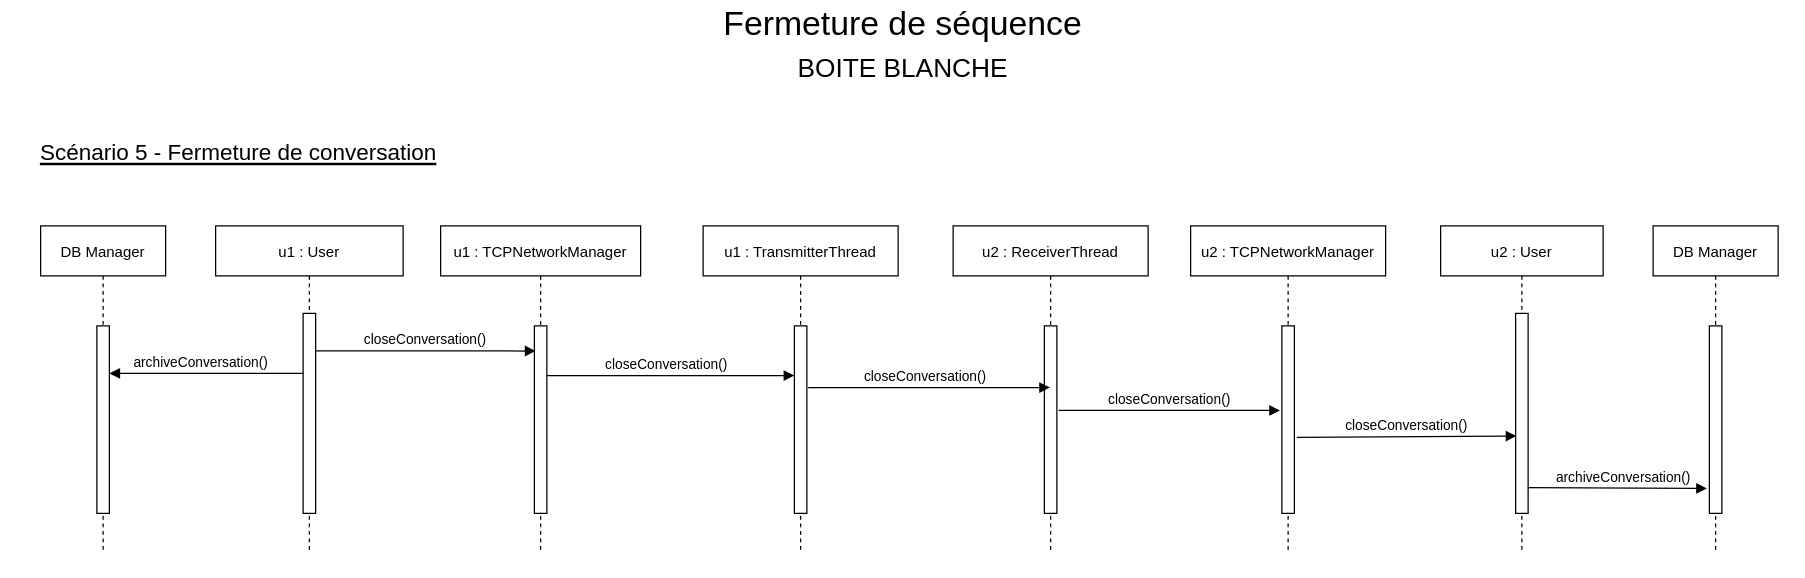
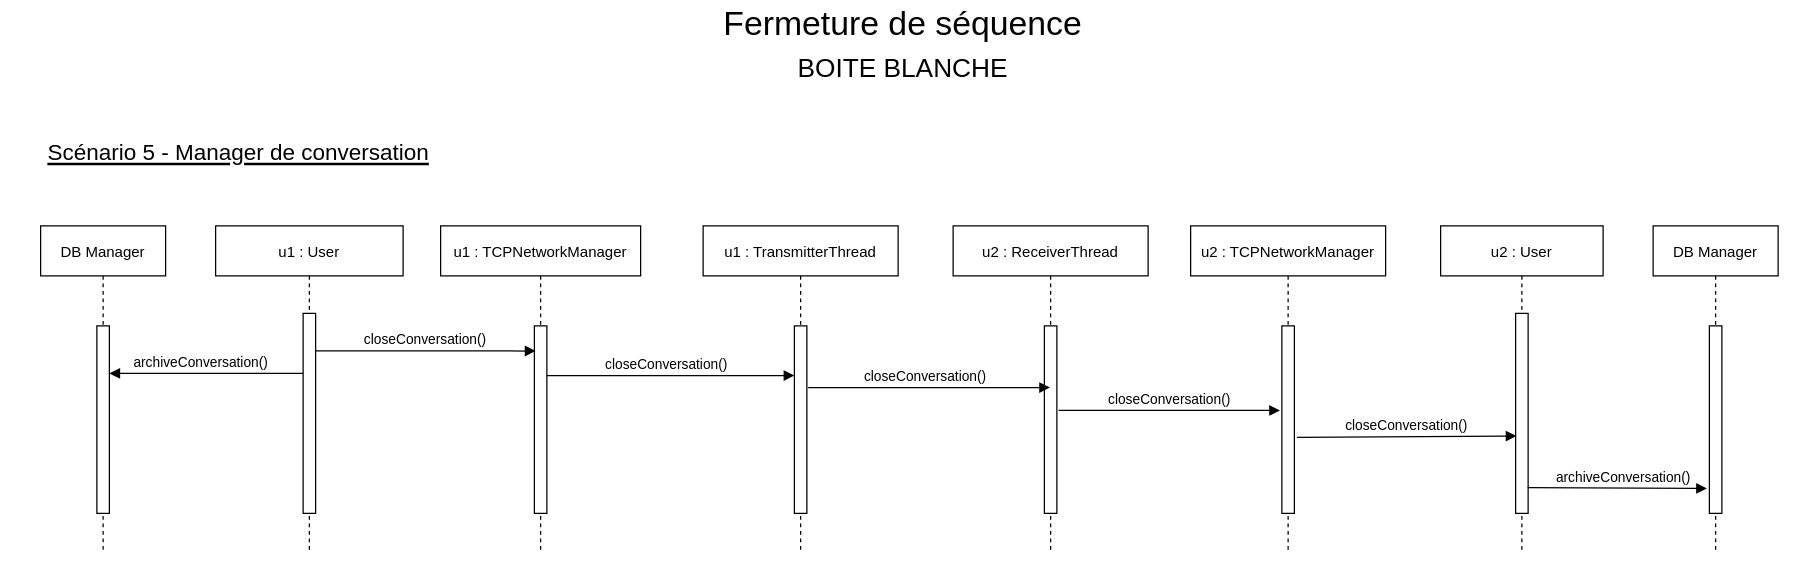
node "Scénario 5 - Fermeture de conversation": label "Scénario 5 - Fermeture de conversation" -> "Scénario 5 - Manager de conversation"
